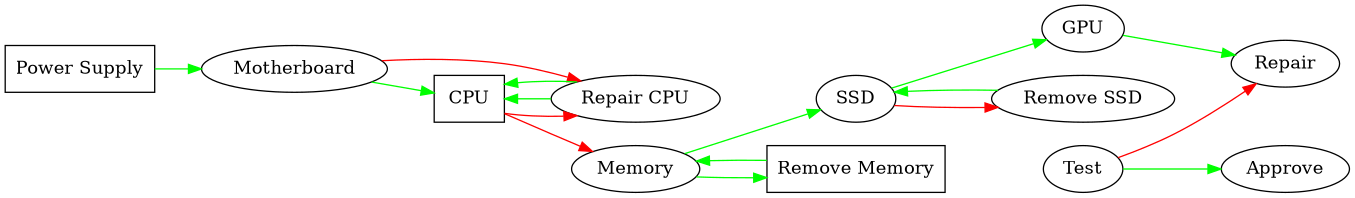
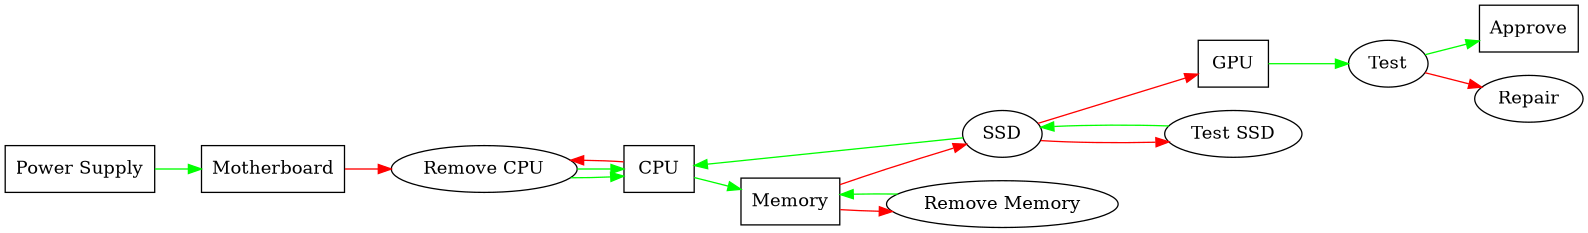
node "GPU": shape ellipse -> box
edge "GPU" -> "Repair": now "GPU" -> "Test"
edge "SSD" -> "GPU": color green -> red
node "Motherboard": shape ellipse -> box
edge "Motherboard" -> "CPU": now "SSD" -> "CPU"
node "Repair CPU": label "Repair CPU" -> "Remove CPU"
node "Remove SSD": label "Remove SSD" -> "Test SSD"
edge "CPU" -> "Memory": color red -> green
edge "Memory" -> "SSD": color green -> red
node "Memory": shape ellipse -> box
node "Remove Memory": shape box -> ellipse
node "Approve": shape ellipse -> box
edge "Memory" -> "Remove Memory": color green -> red
